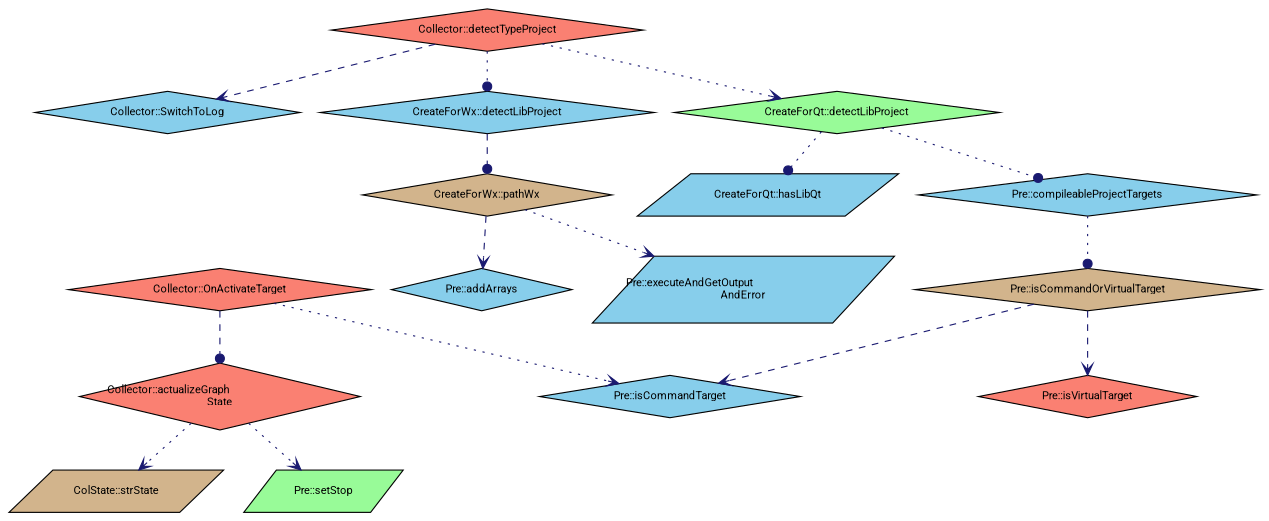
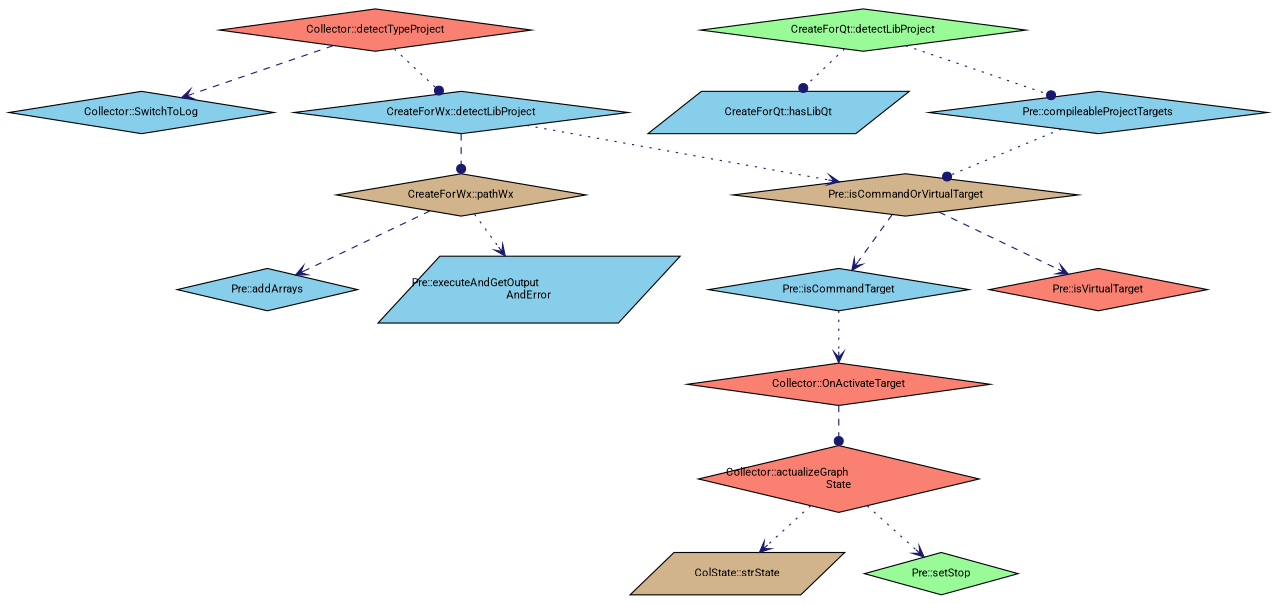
edge "Collector::detectTypeProject" -> "CreateForQt::detectLibProject": removed
edge "CreateForWx::detectLibProject" -> "Pre::isCommandOrVirtualTarget": added
edge "Collector::OnActivateTarget" -> "Pre::isCommandTarget": reversed
node "Pre::setStop": shape parallelogram -> diamond
